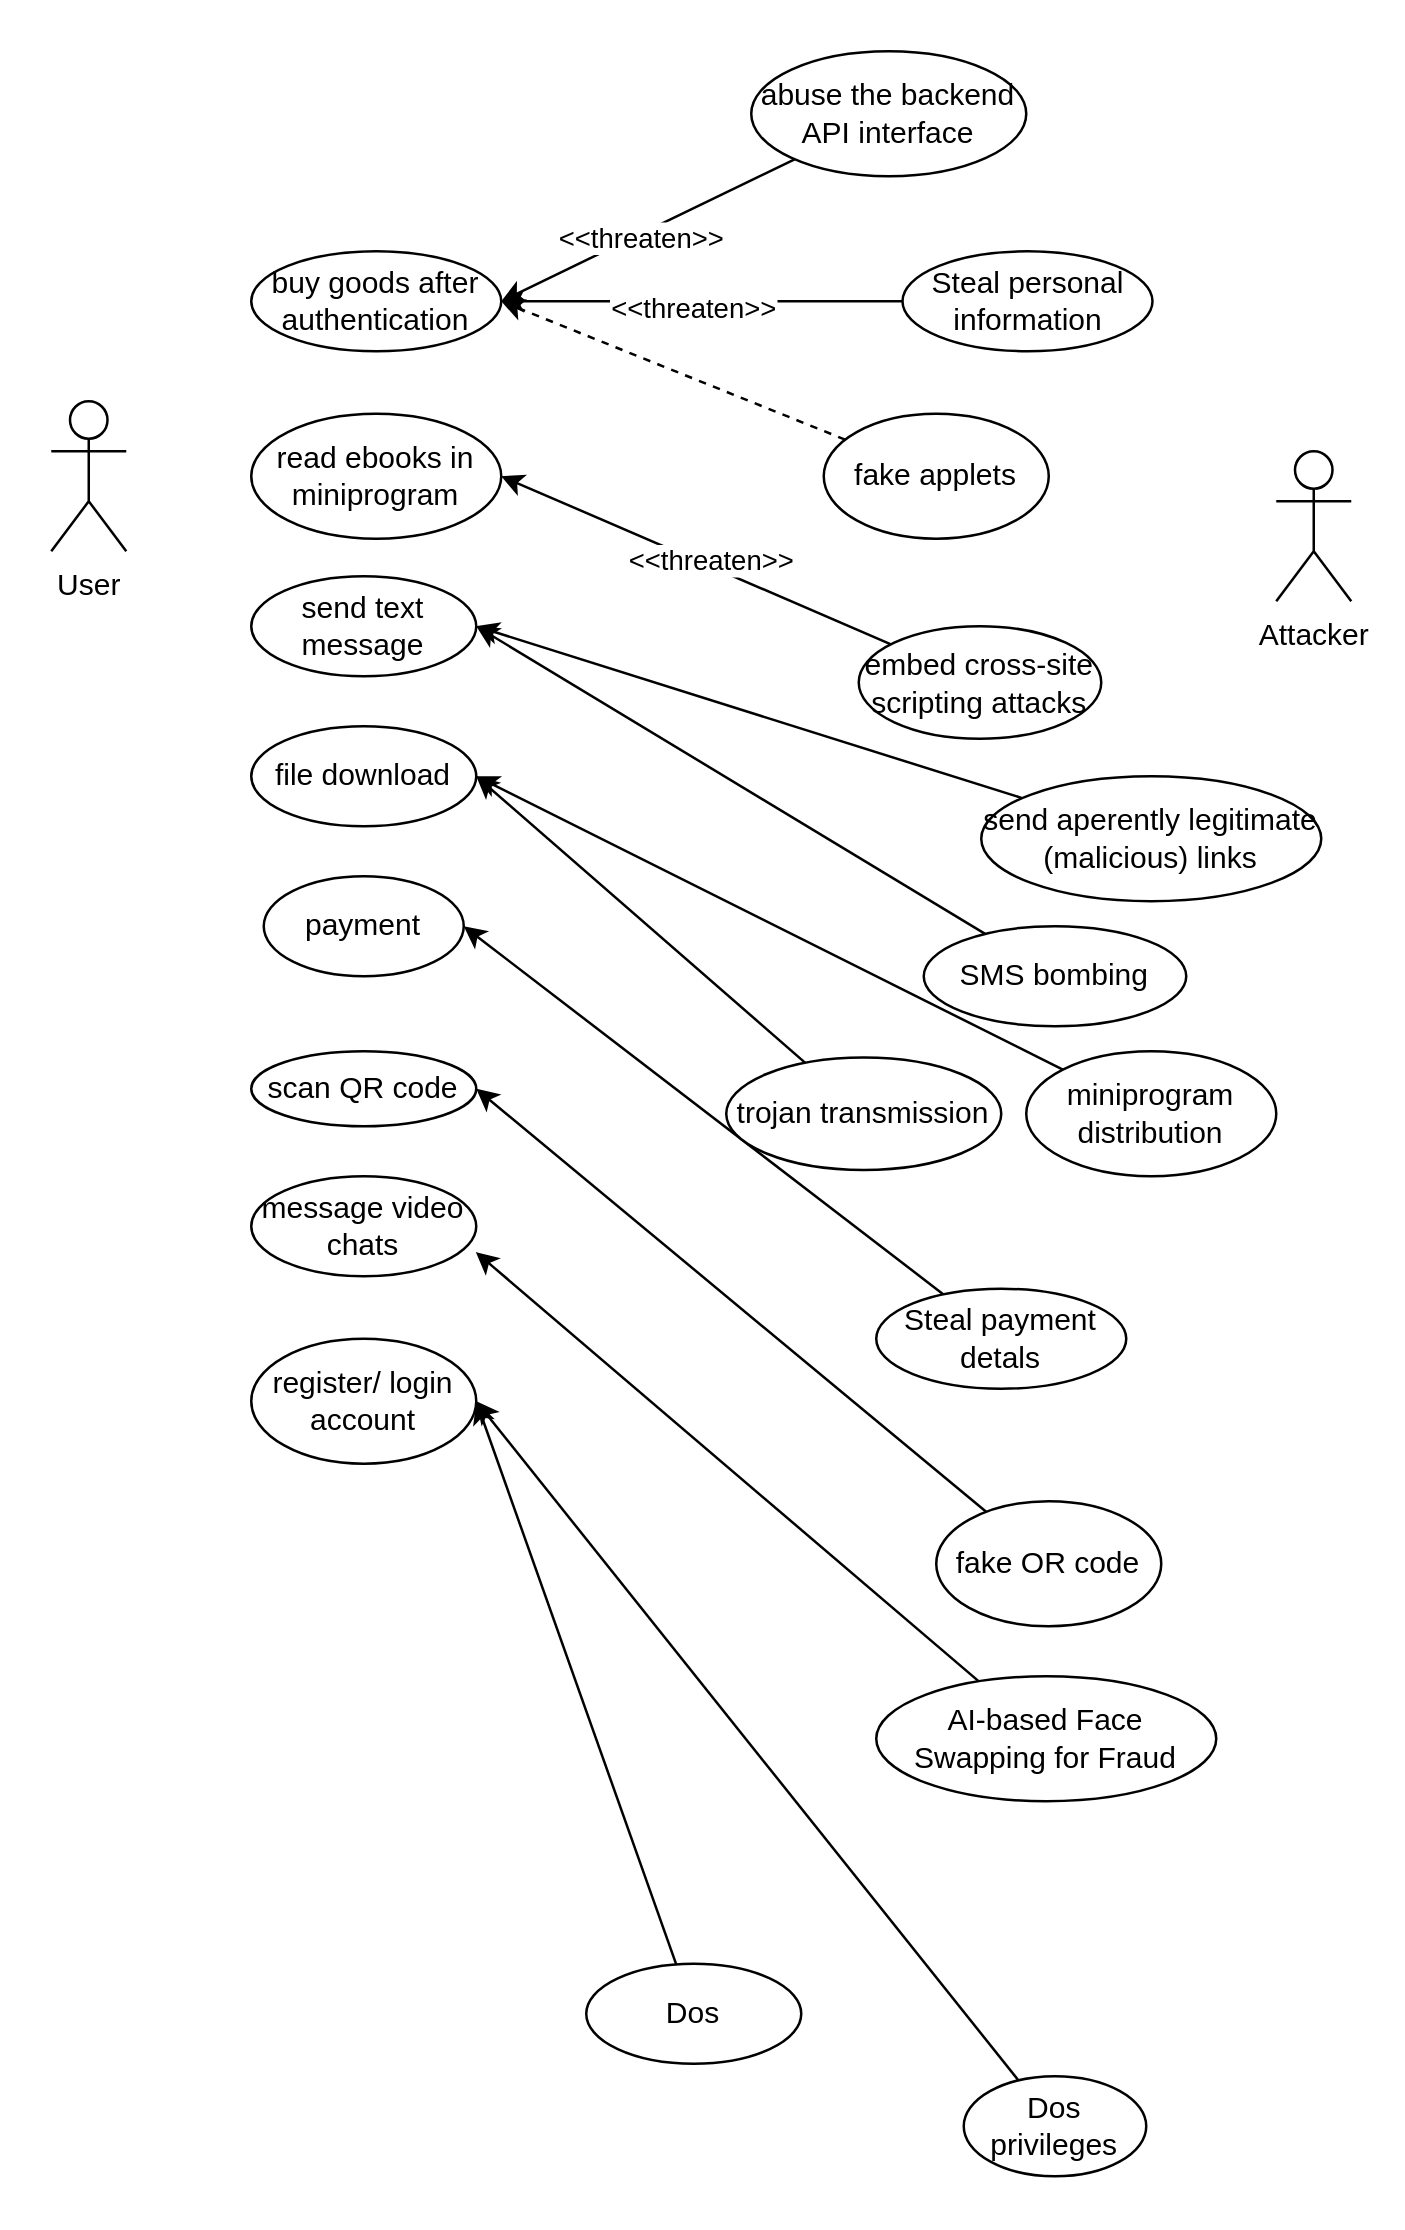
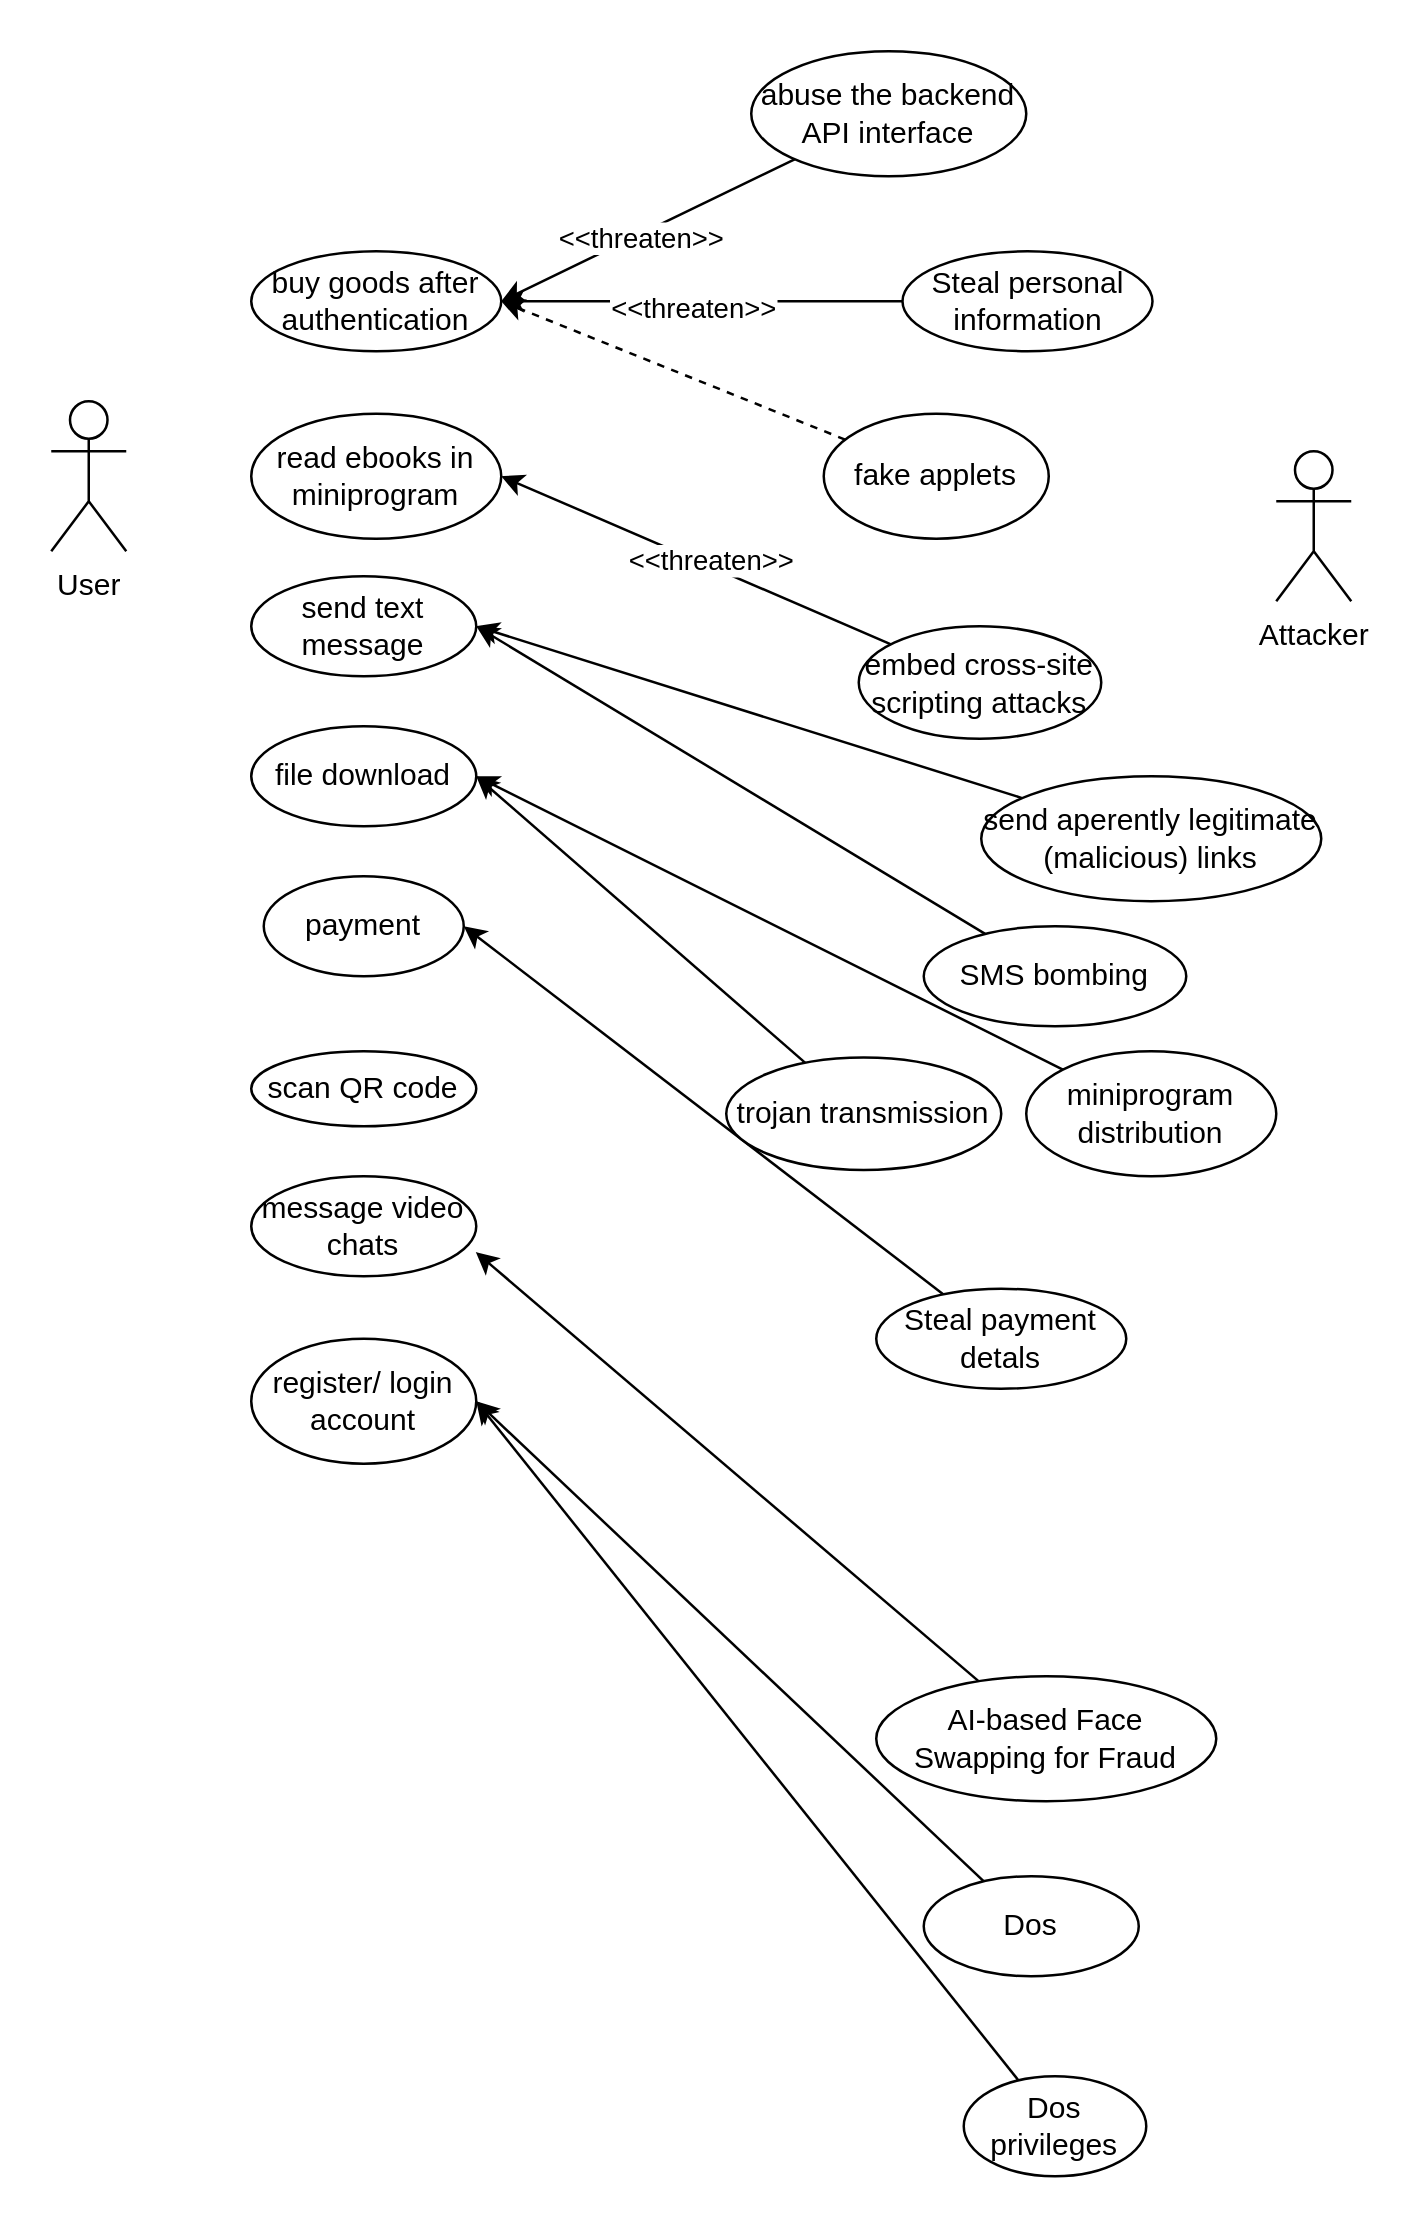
edge "fake OR code" -> "scan QR code": removed
node "fake OR code": removed
node "Dos": moved (694, 2014) -> (1031, 1926)
